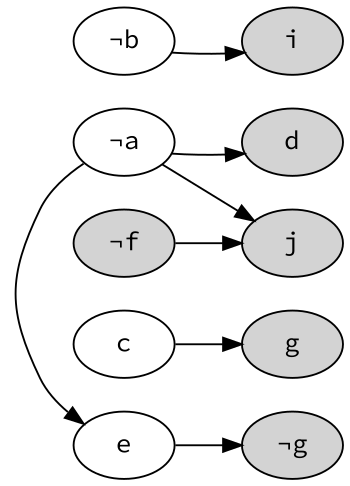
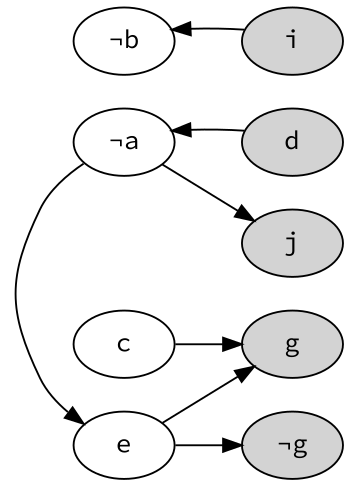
edge "¬b" -> "i": reversed
edge "¬a" -> "d": reversed
node "¬f": removed
edge "e" -> "g": added
